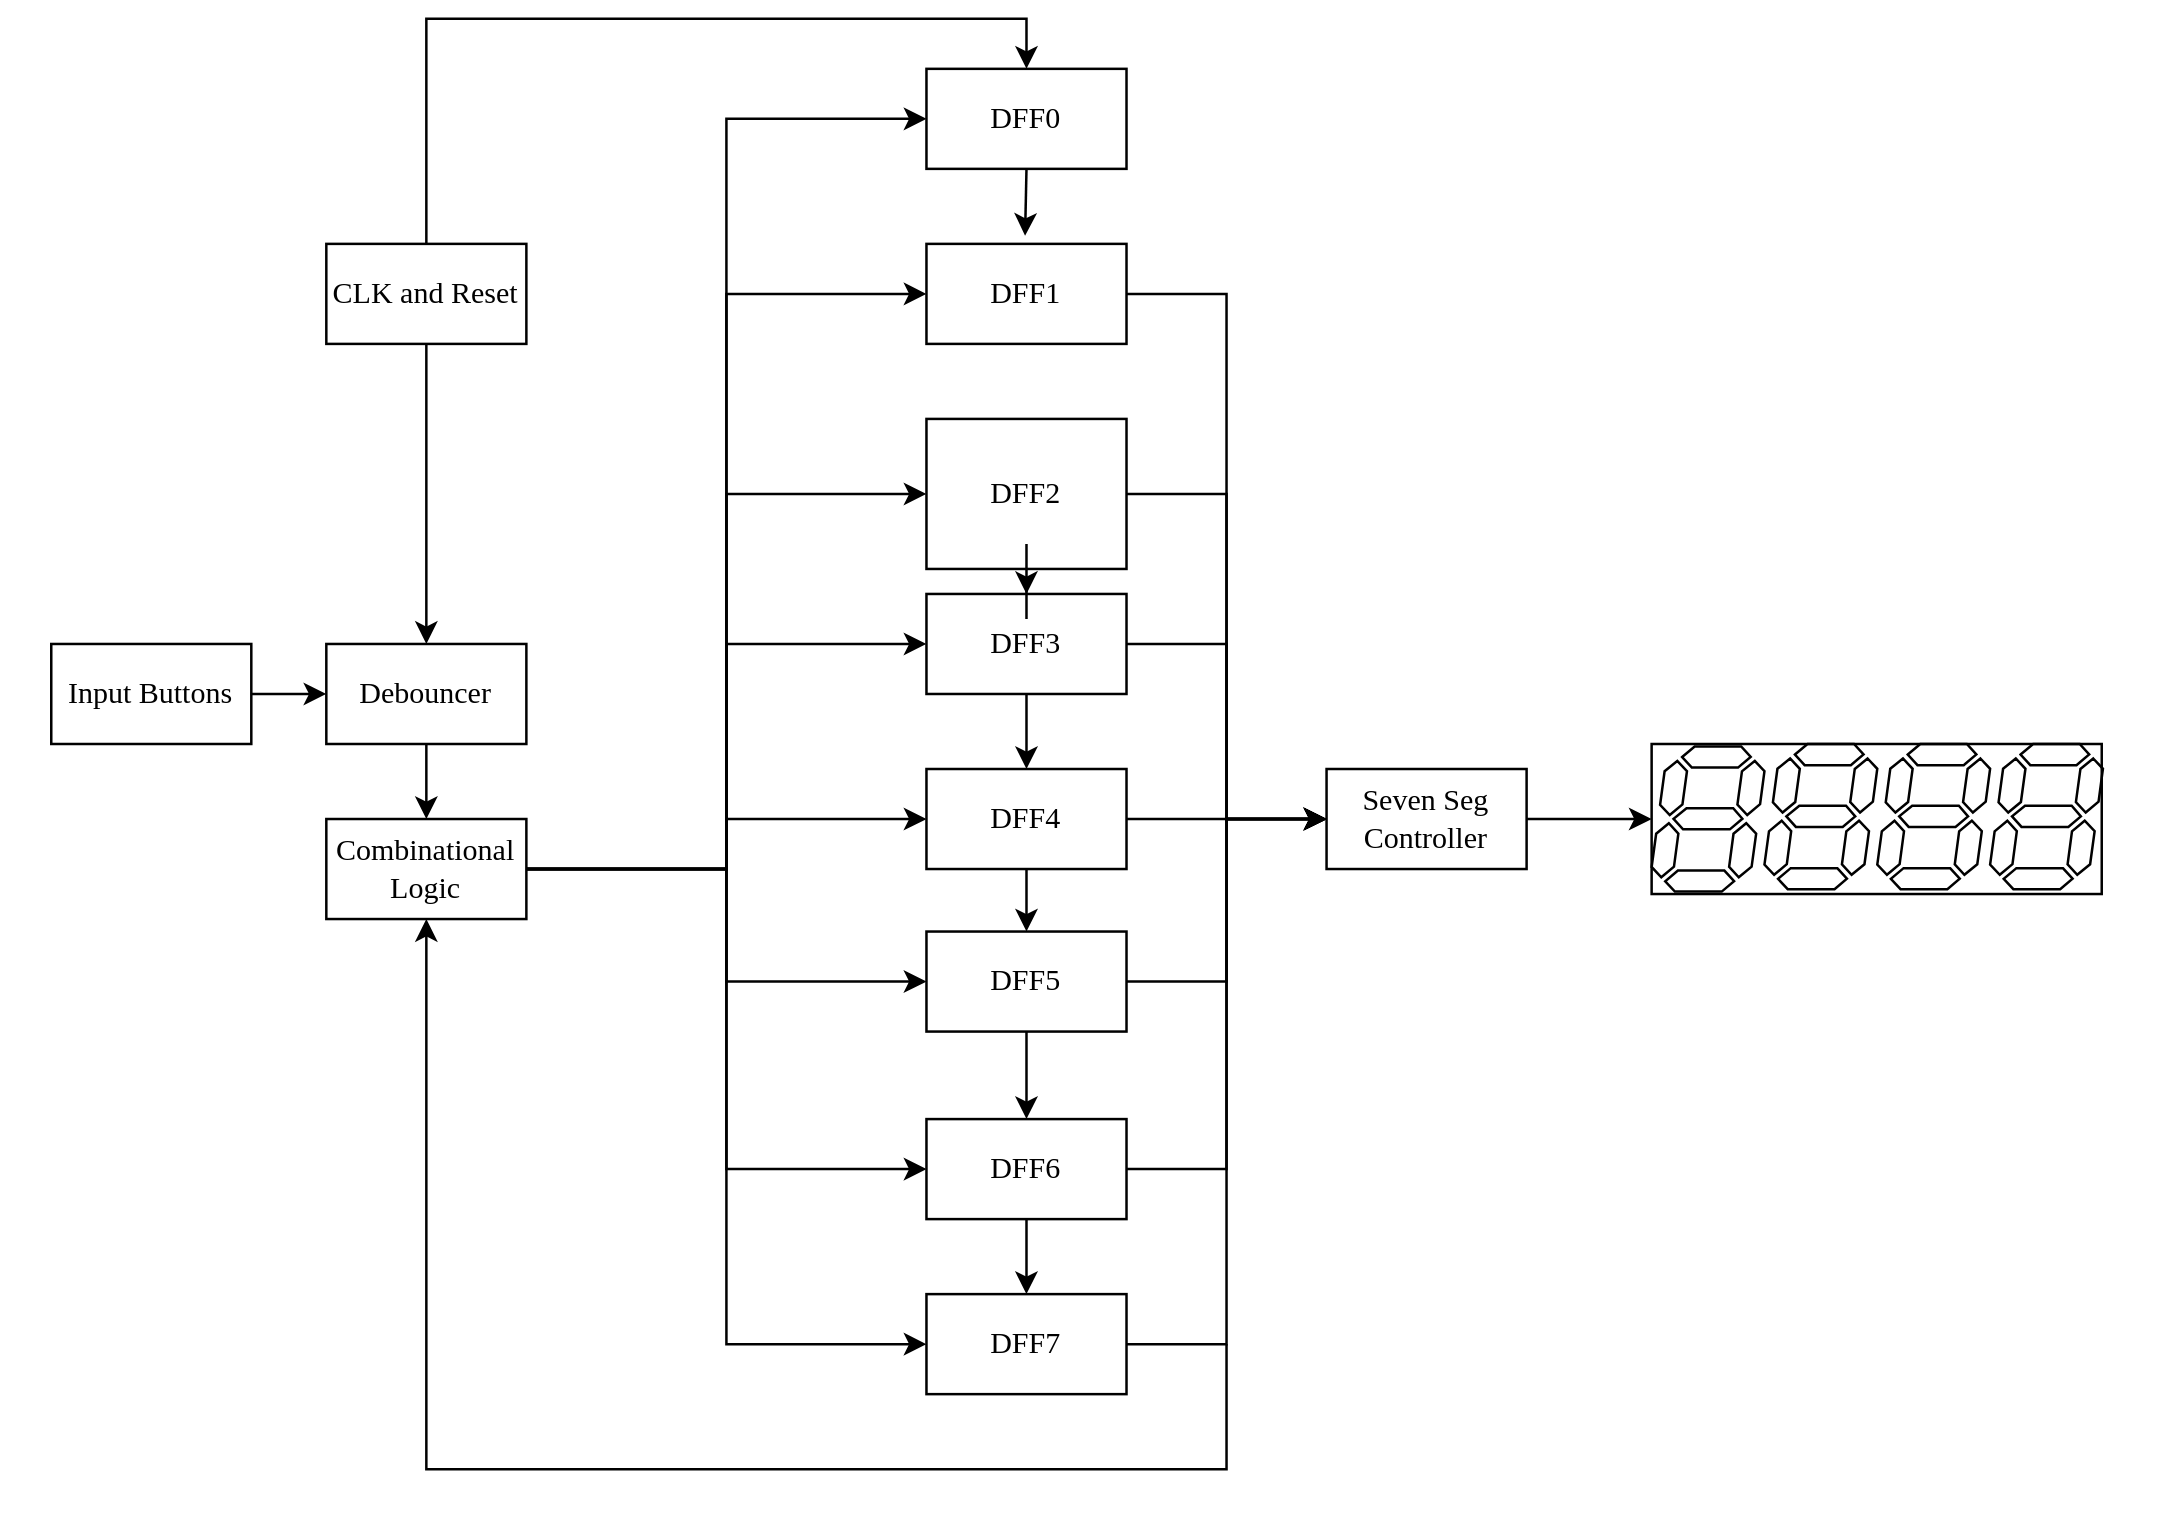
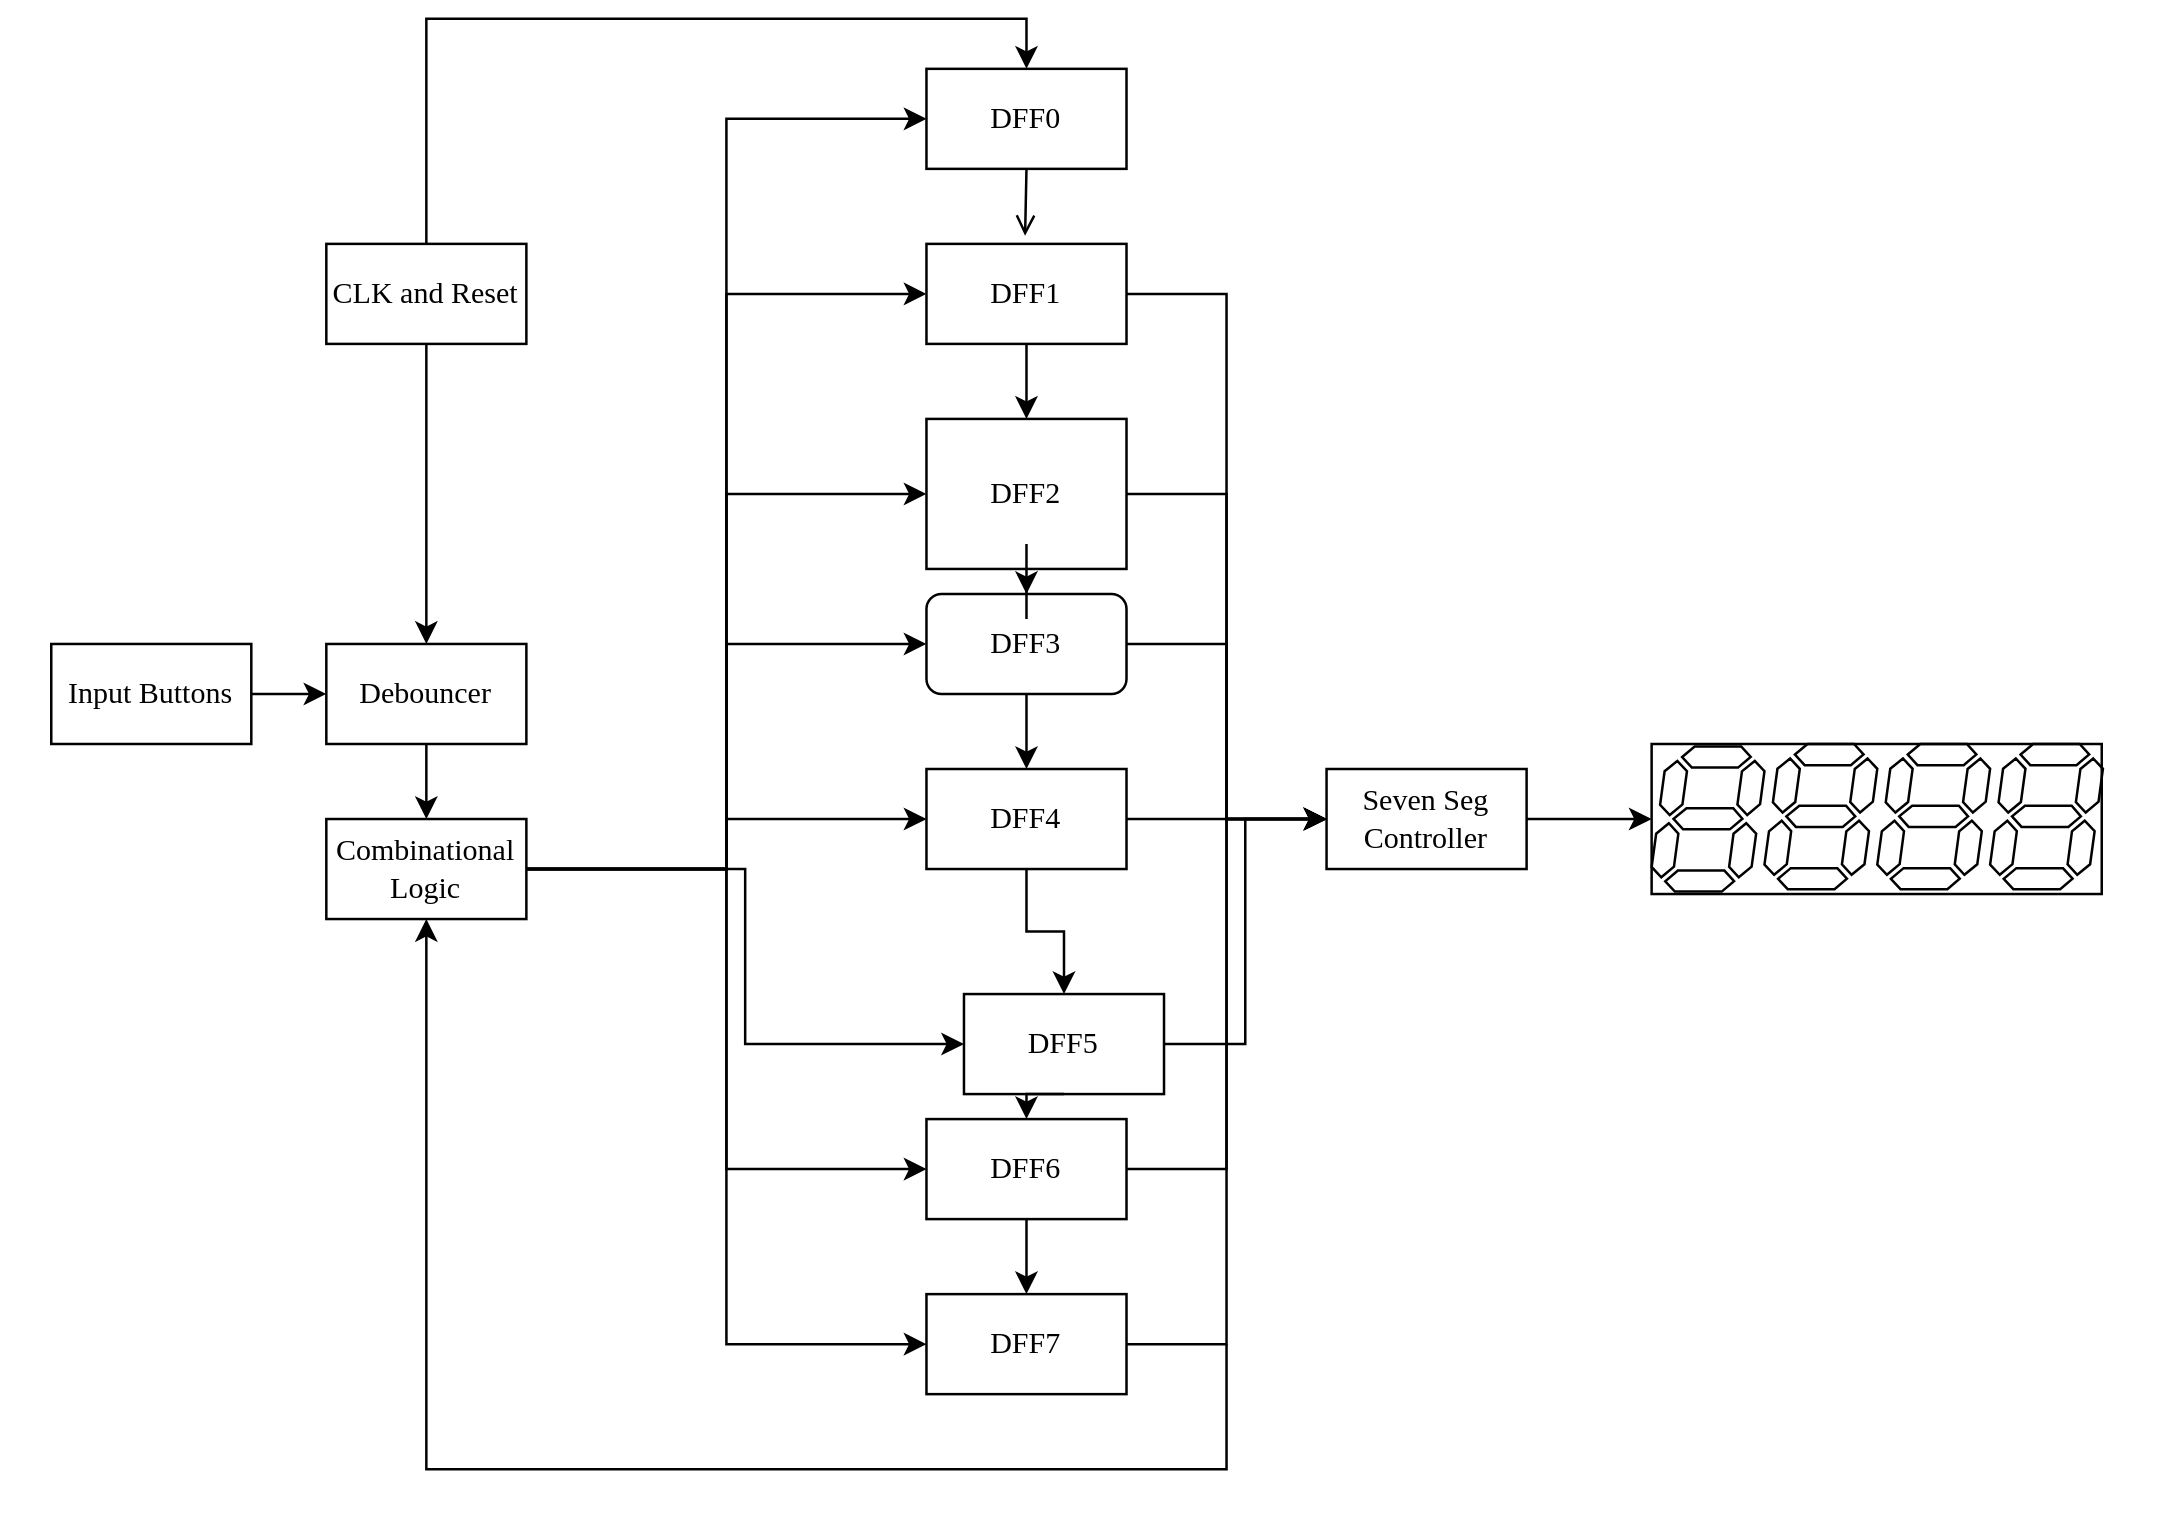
edge "DFF0" -> "DFF1": arrowhead classic -> open
edge "DFF1" -> "DFF2": added
node "DFF3": shape rectangle -> rounded rectangle
node "DFF5": moved (1026, 981) -> (1064, 1044)
